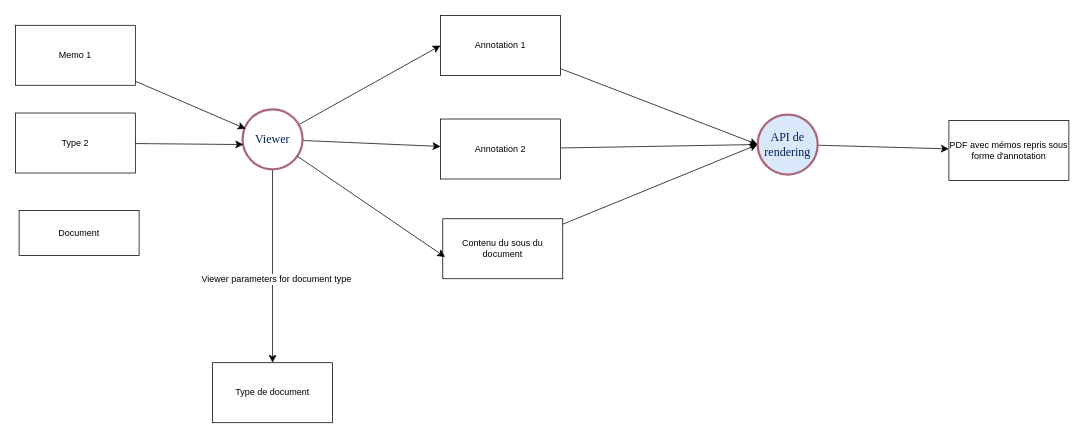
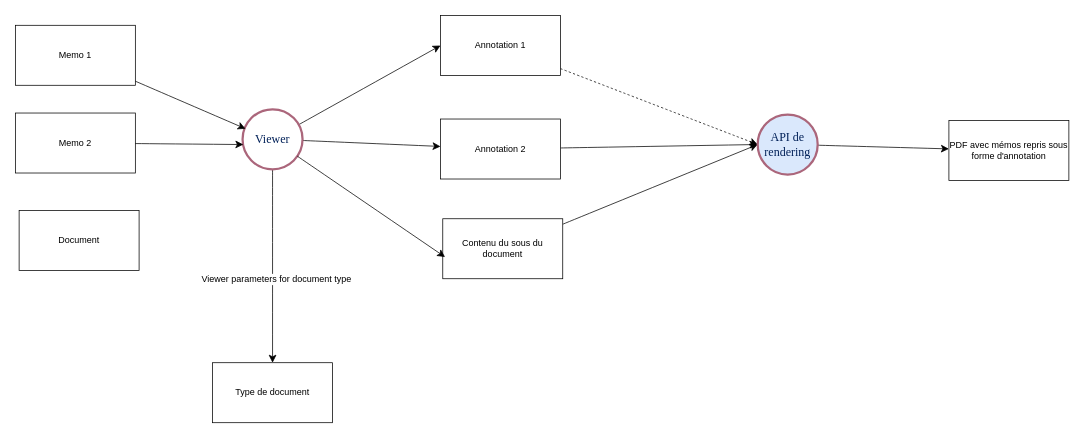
edge "Annotation 1" -> "API de rendering": style solid -> dashed
node "Type 2": label "Type 2" -> "Memo 2"
node "Document": size 120x45 -> 120x60
